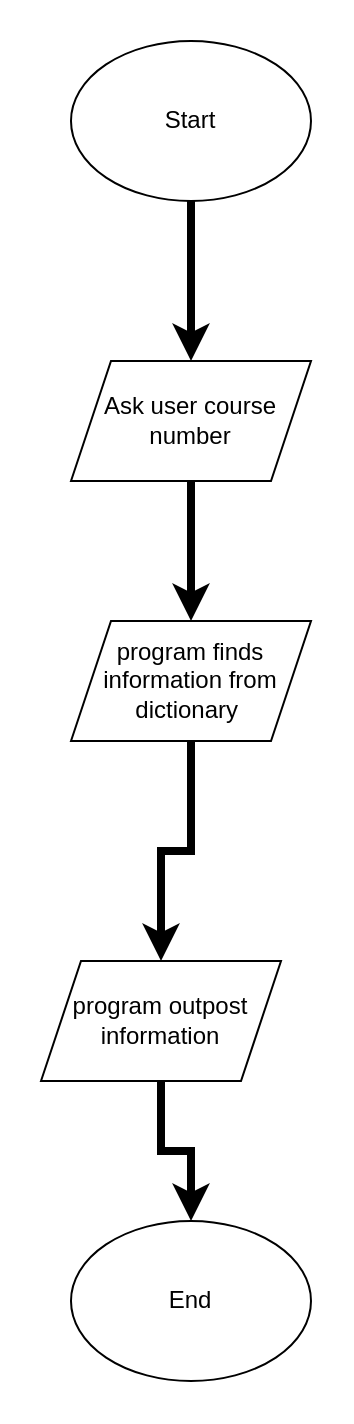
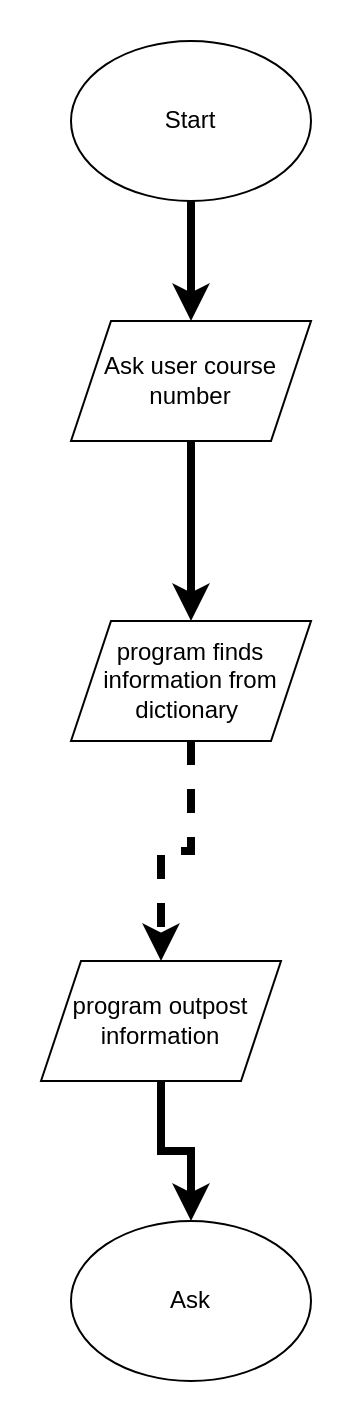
node "Ask user course number": moved (191, 421) -> (191, 381)
edge "program finds information from dictionary" -> "program outpost information": style solid -> dashed
node "End": label "End" -> "Ask"
